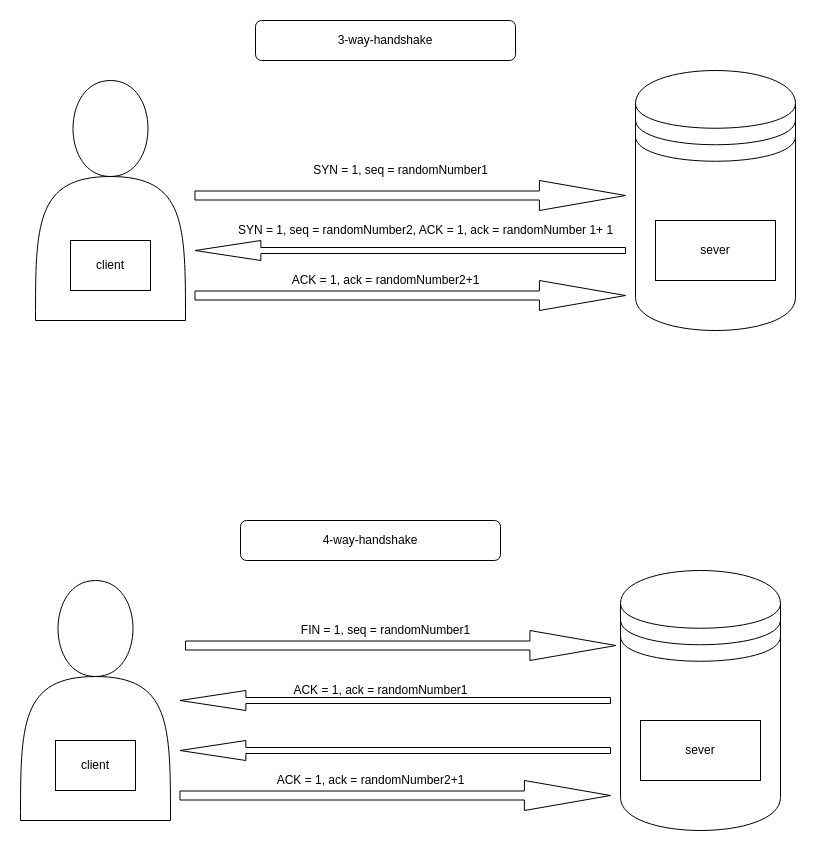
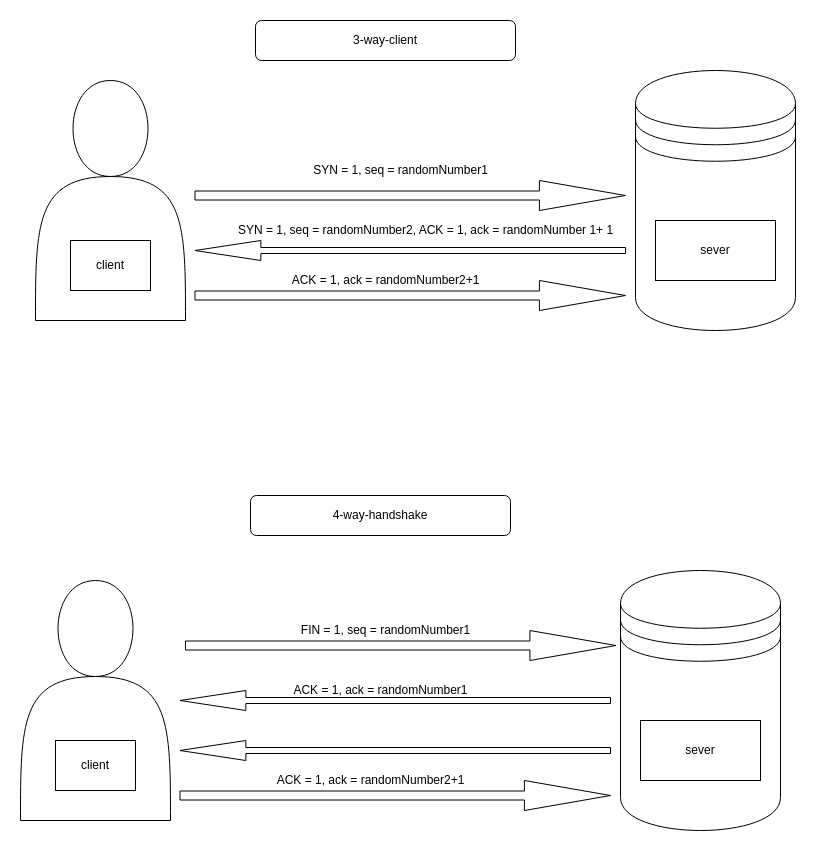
node "3-way-handshake": label "3-way-handshake" -> "3-way-client"
node "4-way-handshake": moved (371, 541) -> (381, 516)
